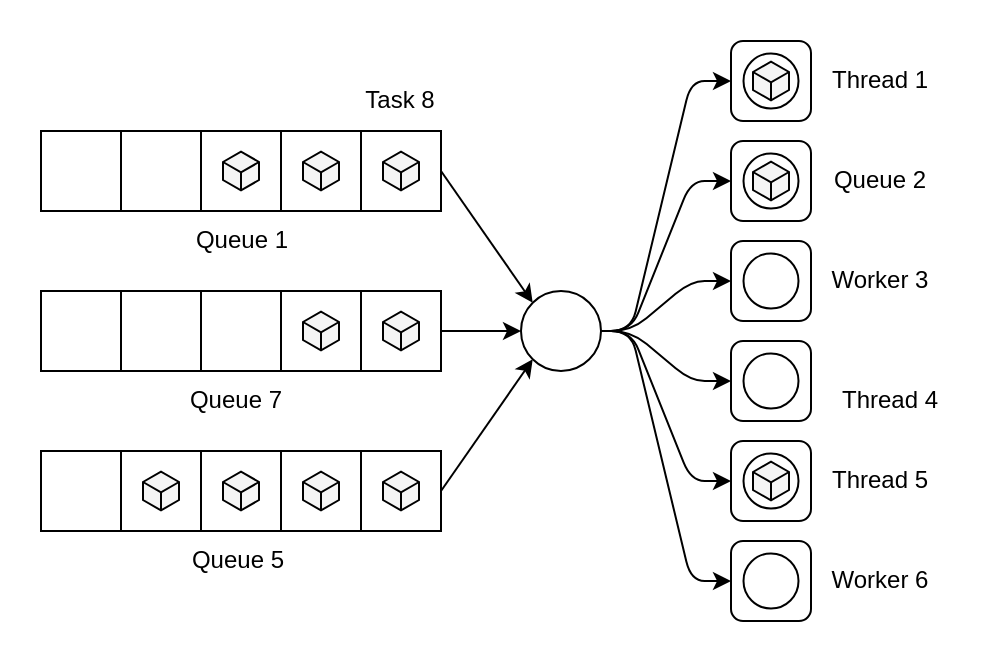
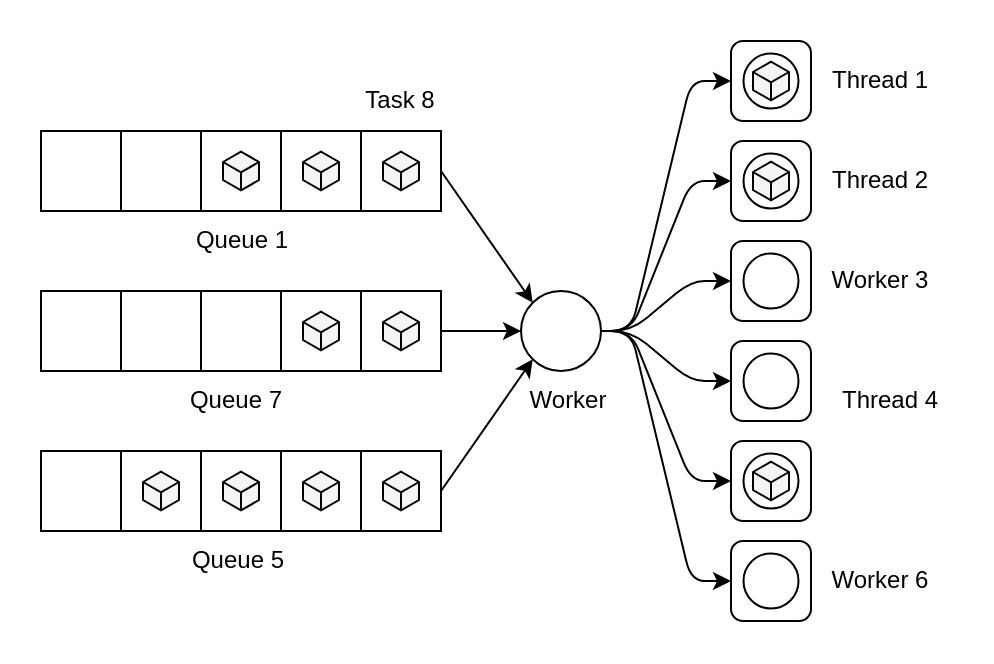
node "Queue 2": label "Queue 2" -> "Thread 2"
node "Worker": added
node "Thread 5": removed
